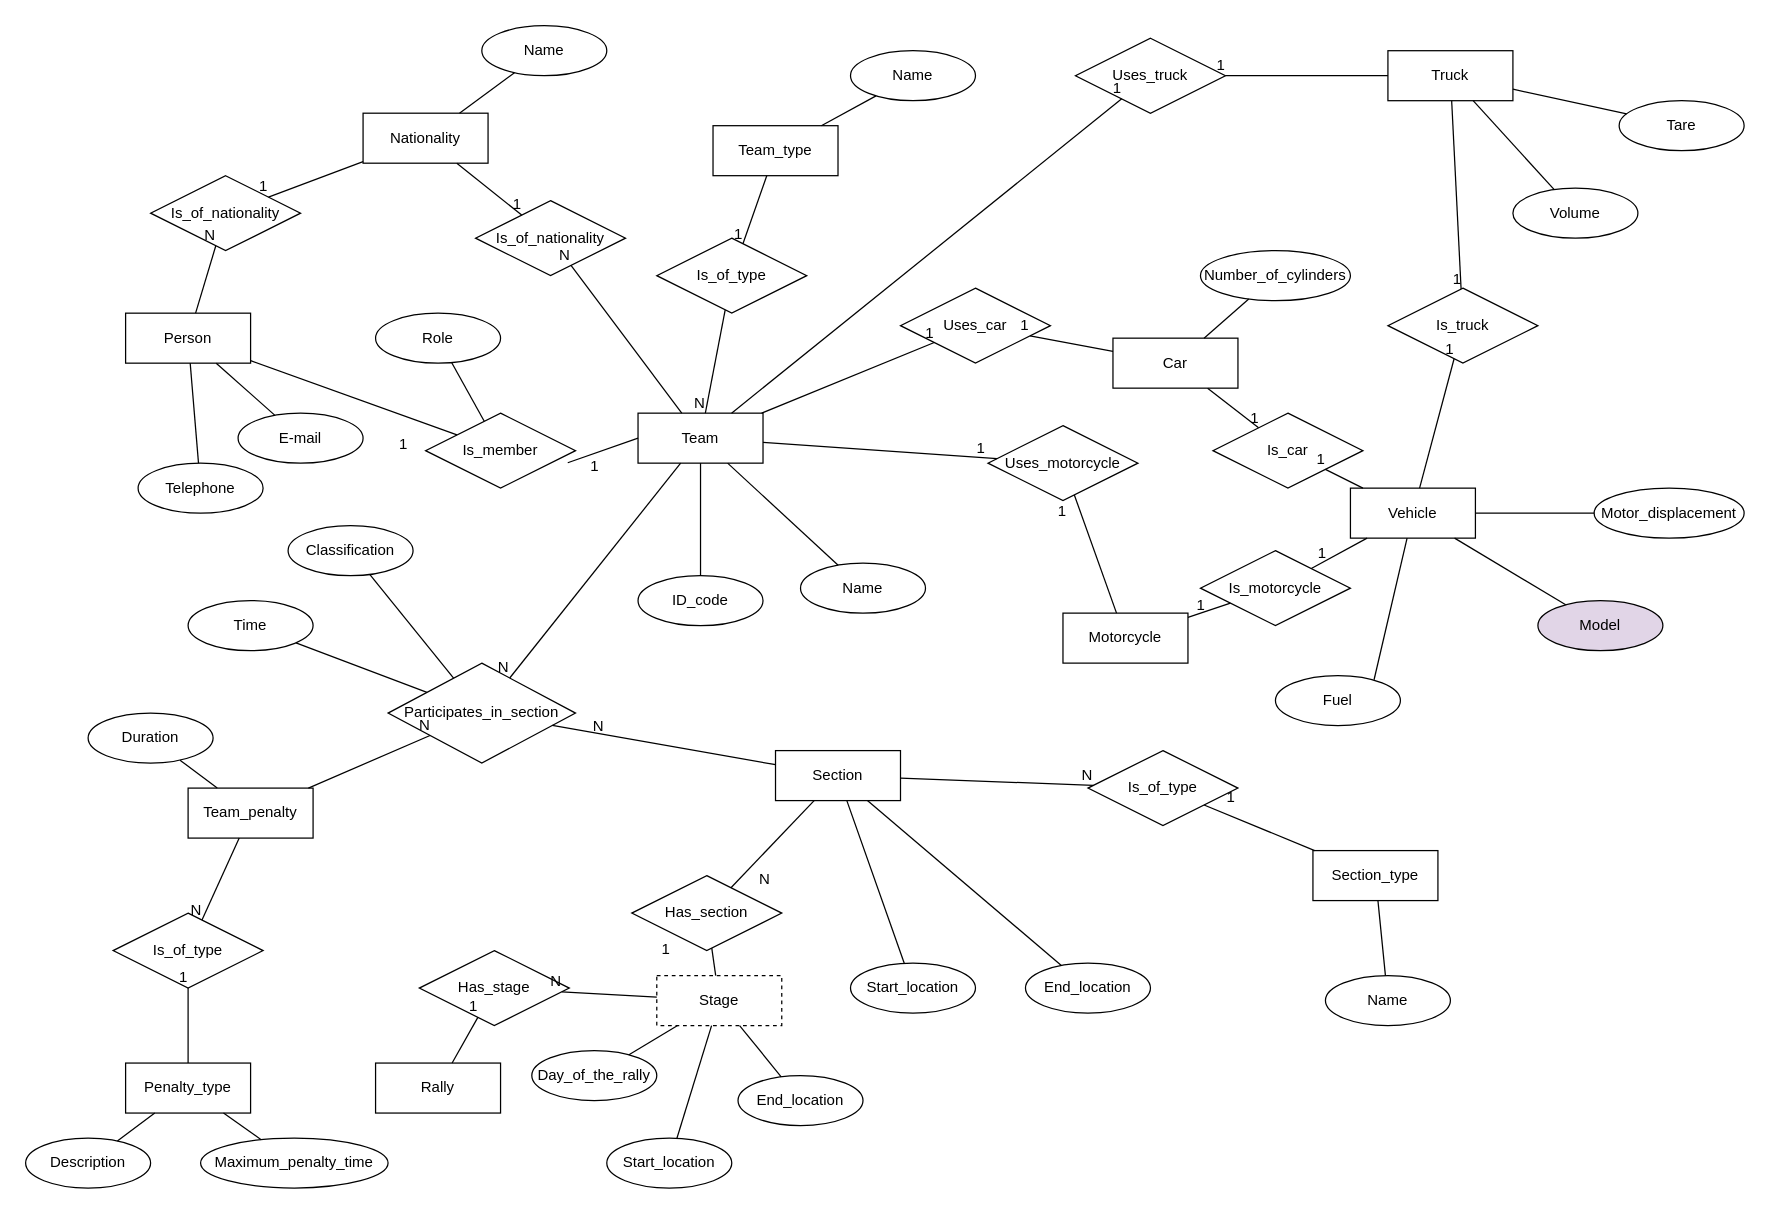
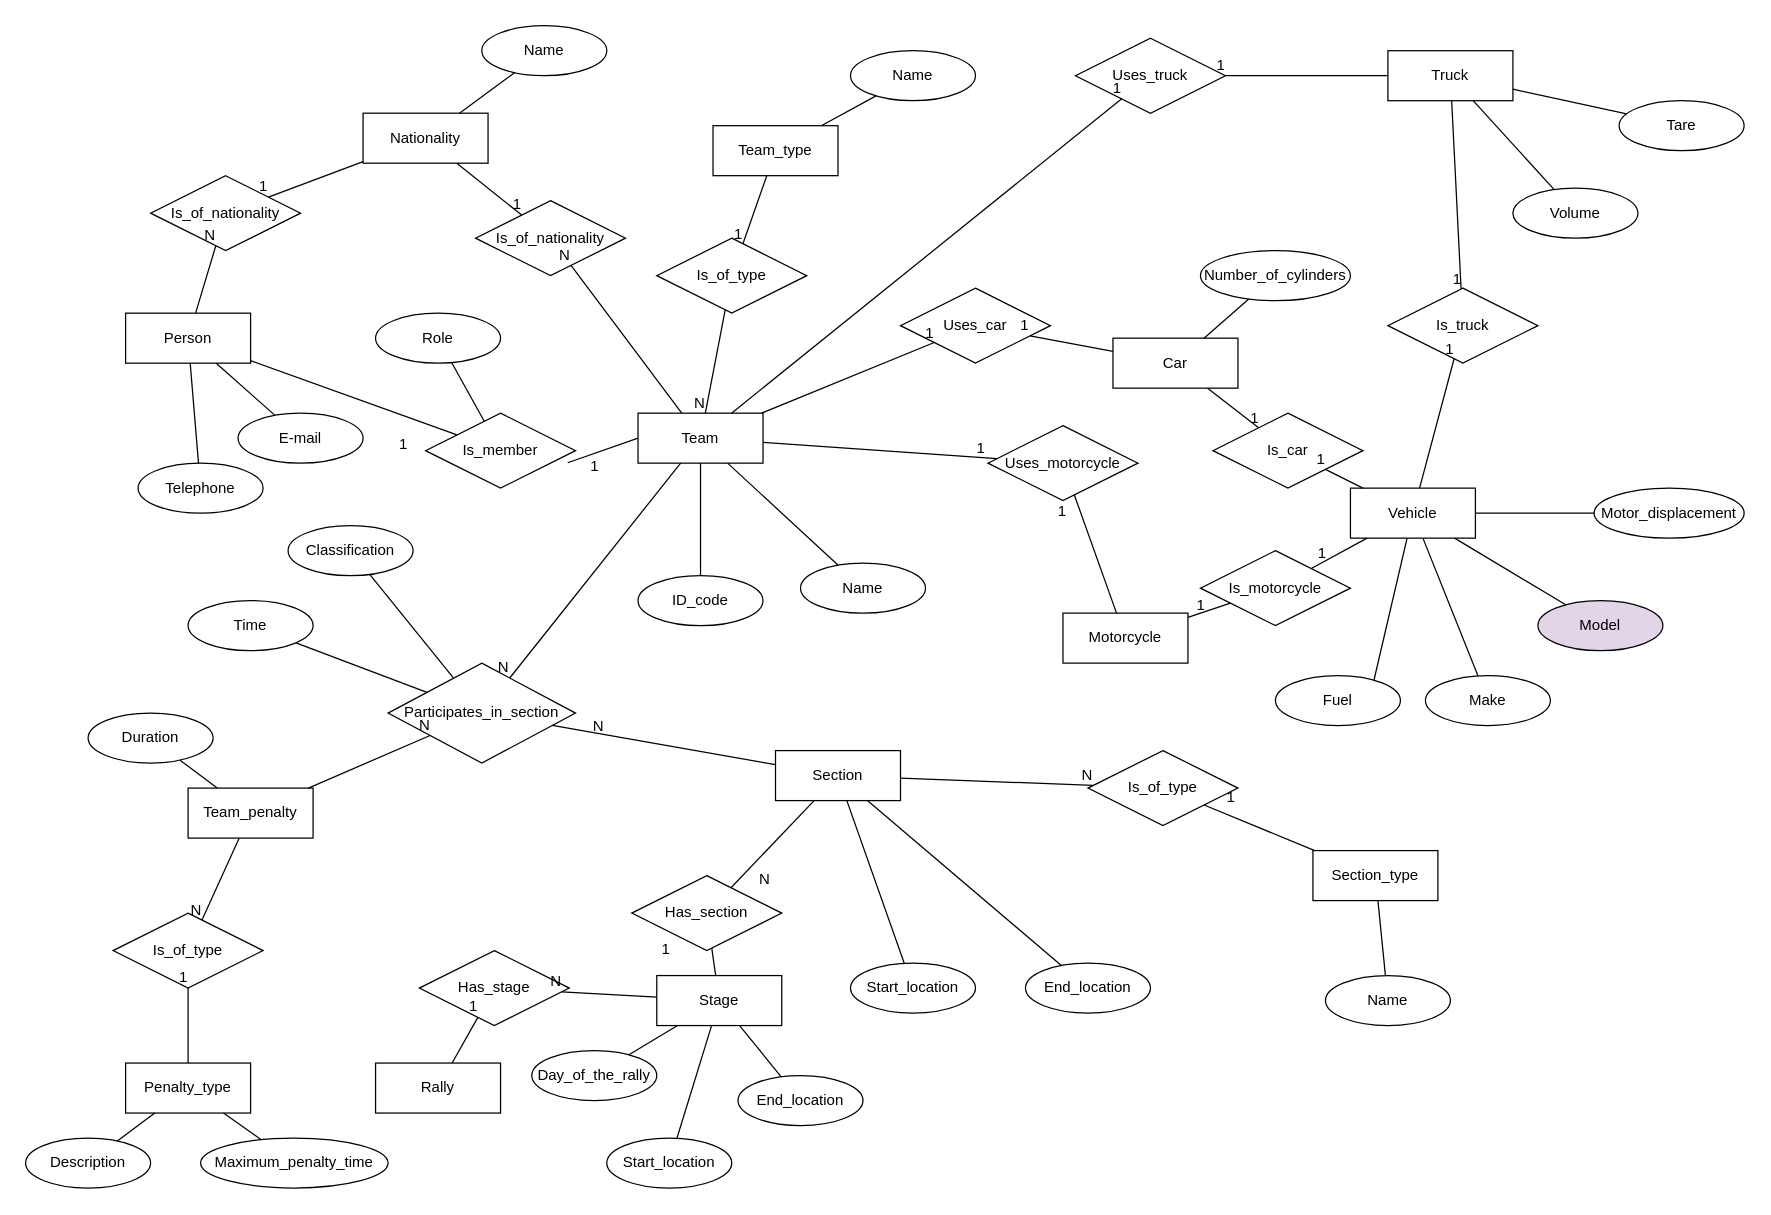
edge "Vehicle" -- "Make": added
node "Make": added
node "Stage": style dashed -> solid
